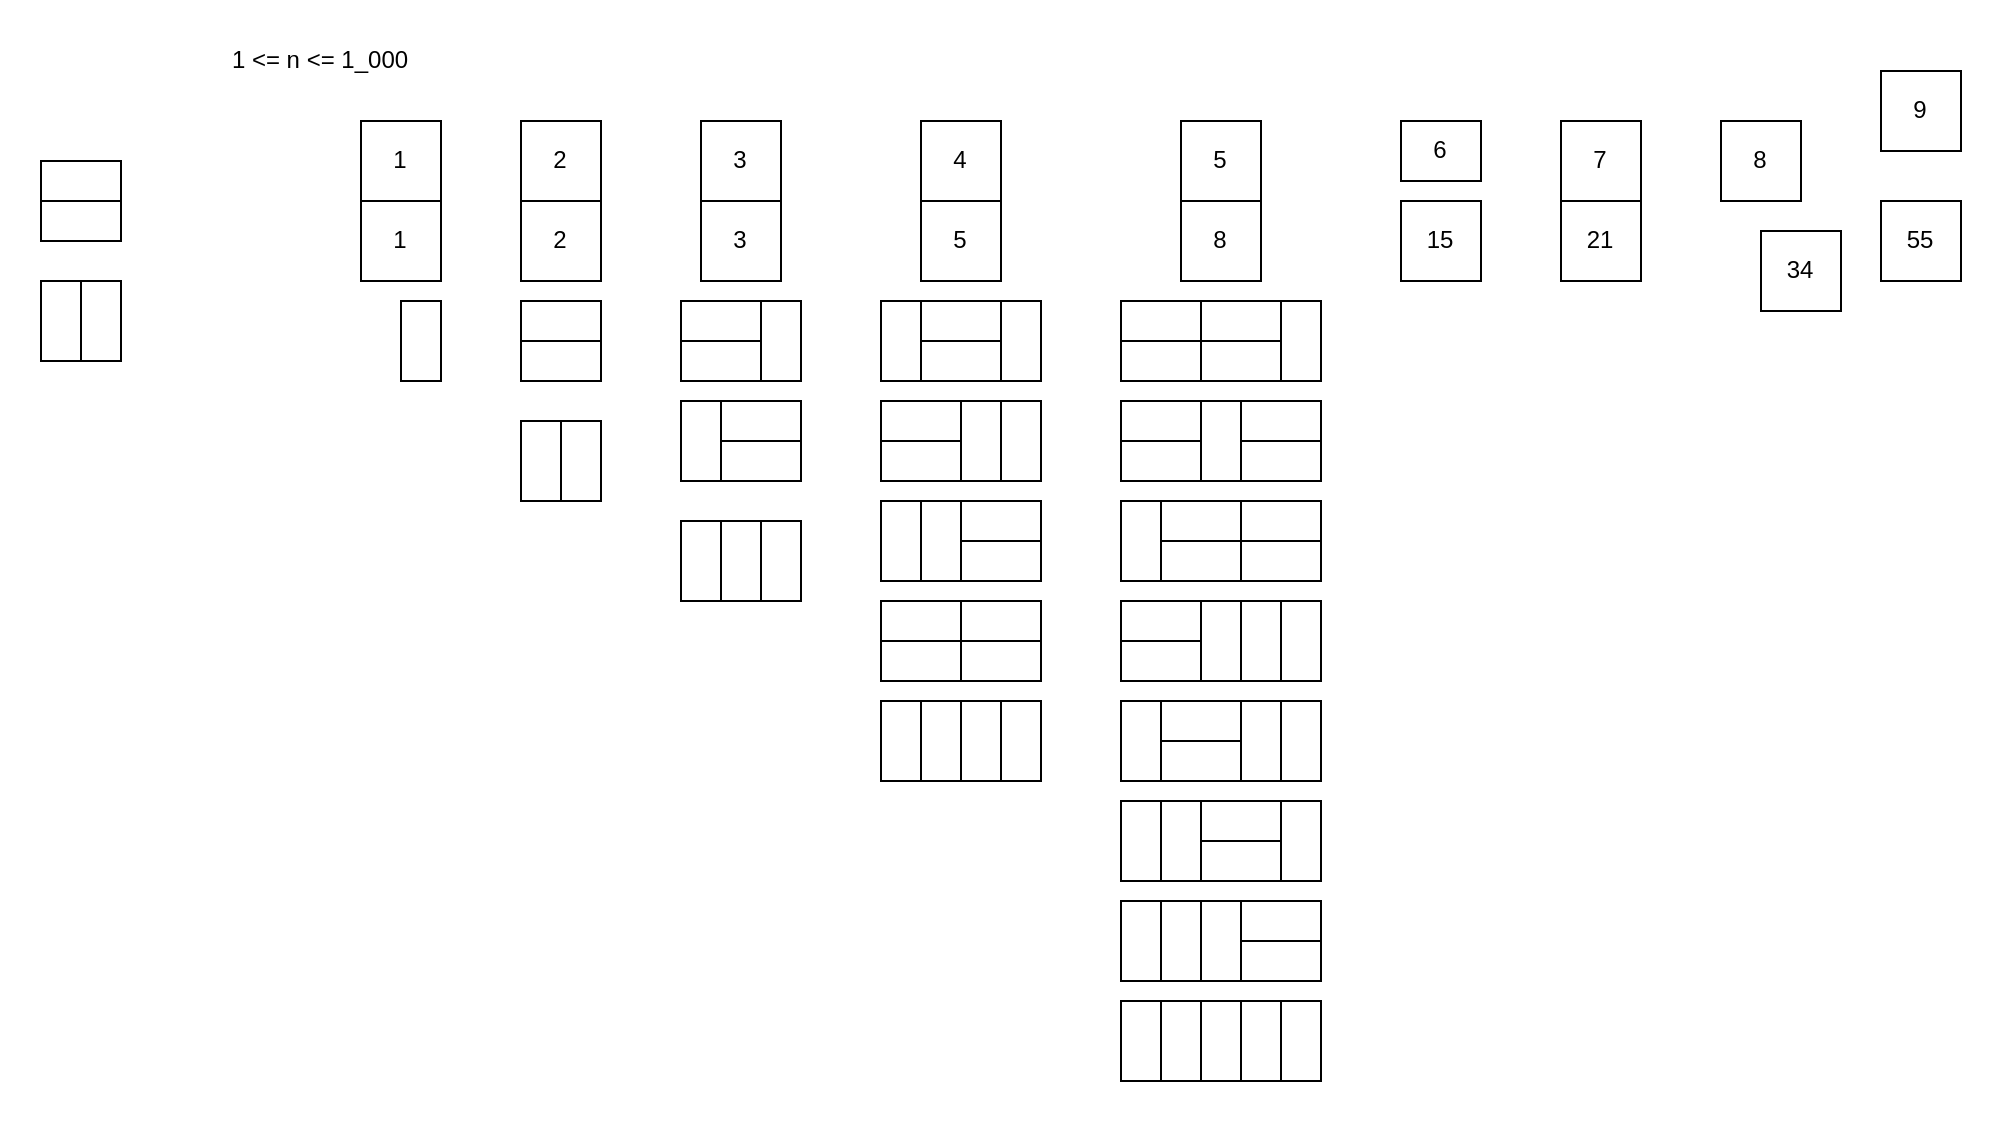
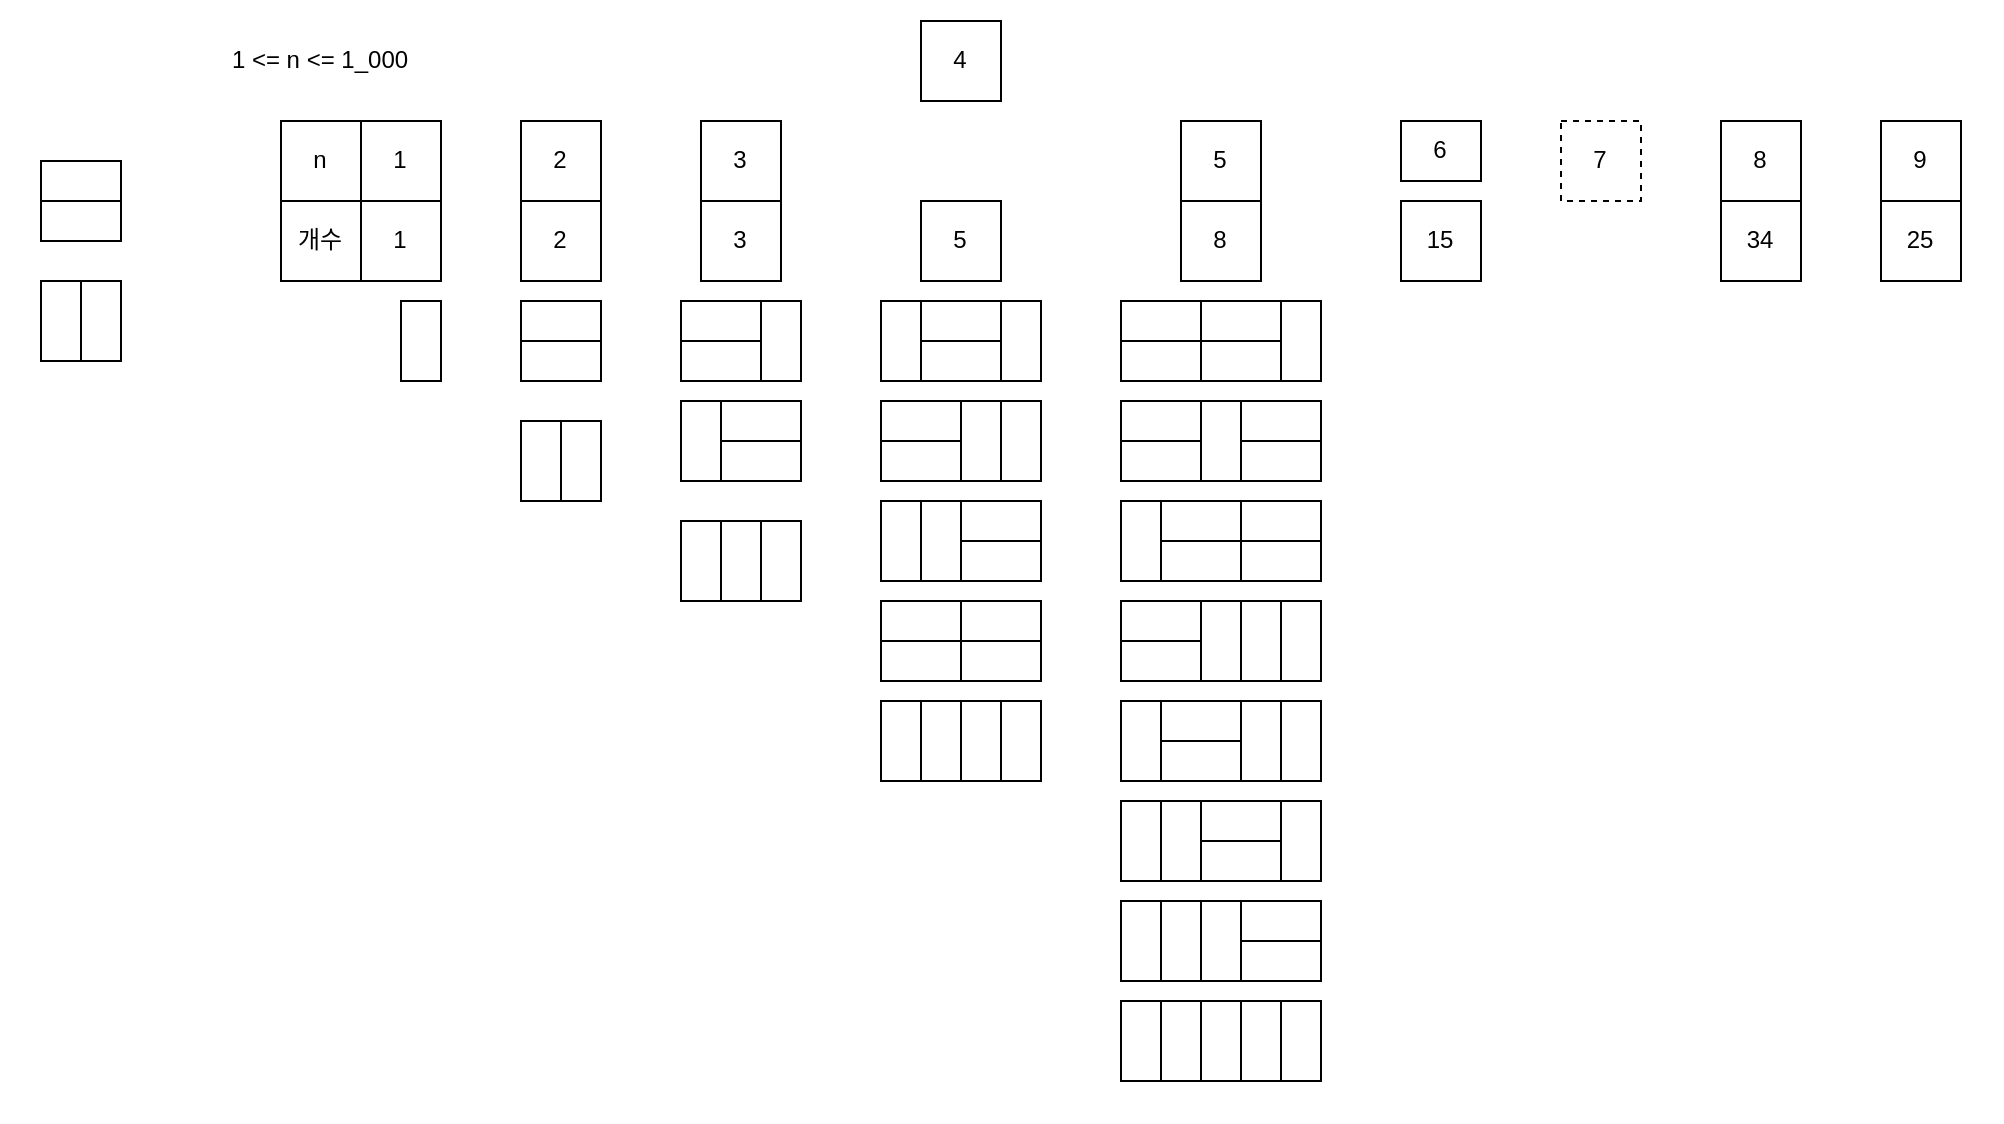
node "9": moved (1921, 111) -> (1921, 161)
node "n": added
node "4": moved (961, 161) -> (961, 61)
node "7": style solid -> dashed
node "개수": added
node "21": removed
node "55": label "55" -> "25"
node "34": moved (1801, 271) -> (1761, 241)
